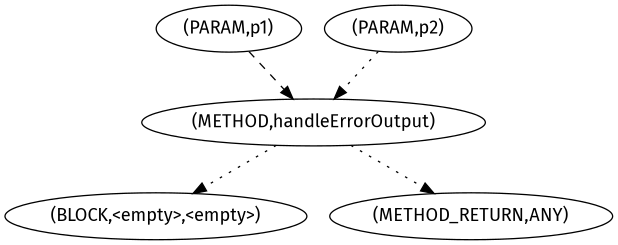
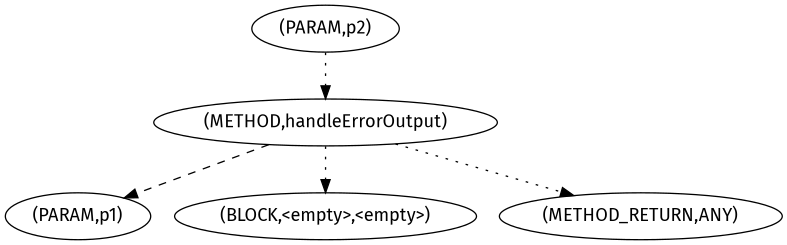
edge "(PARAM,p1)" -> "(METHOD,handleErrorOutput)": reversed
